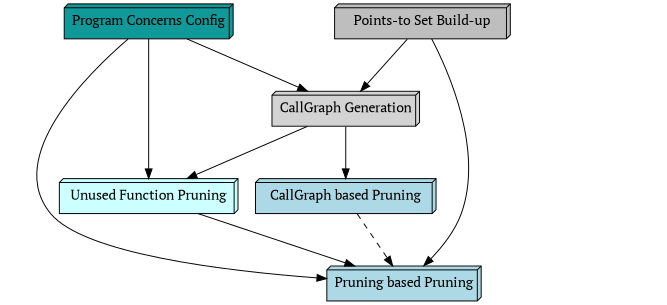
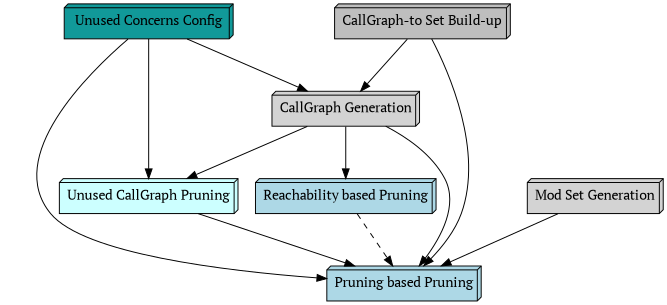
node "Program Concerns Config": label "Program Concerns Config" -> "Unused Concerns Config"
node "Points-to Set Build-up": label "Points-to Set Build-up" -> "CallGraph-to Set Build-up"
edge "CallGraph Generation" -> "Pruning based Pruning": added
node "Unused Function Pruning": label "Unused Function Pruning" -> "Unused CallGraph Pruning"
node "CallGraph based Pruning": label "CallGraph based Pruning" -> "Reachability based Pruning"
node "Mod Set Generation": added
